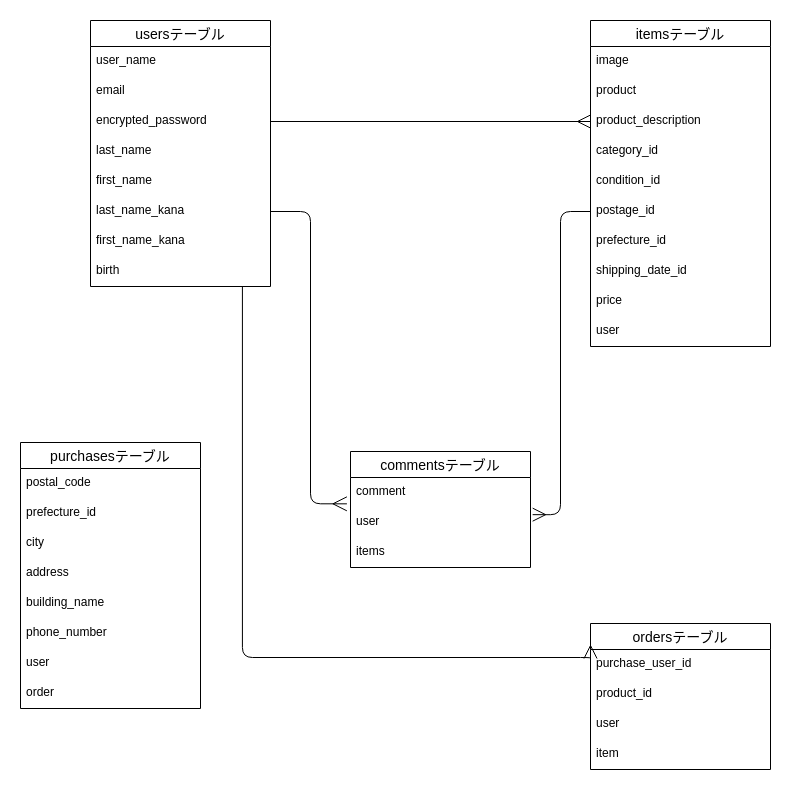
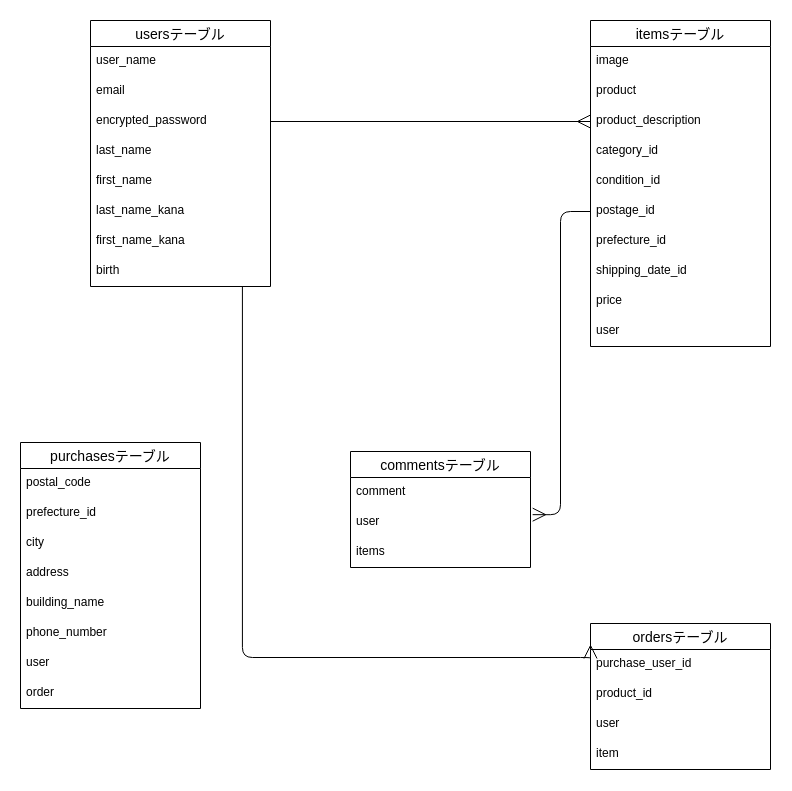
edge "last_name_kana" -> "comment": removed
